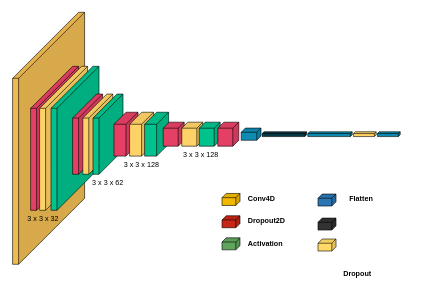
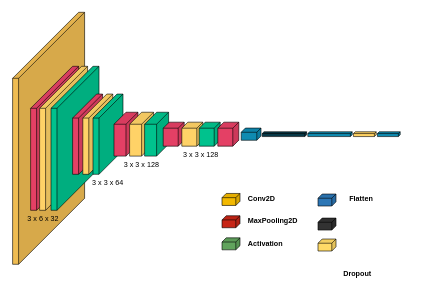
node "3 x 3 x 62": label "3 x 3 x 62" -> "3 x 3 x 64"
node "Conv4D": label "Conv4D" -> "Conv2D"
node "3 x 3 x 32": label "3 x 3 x 32" -> "3 x 6 x 32"
node "Dropout2D": label "Dropout2D" -> "MaxPooling2D"
